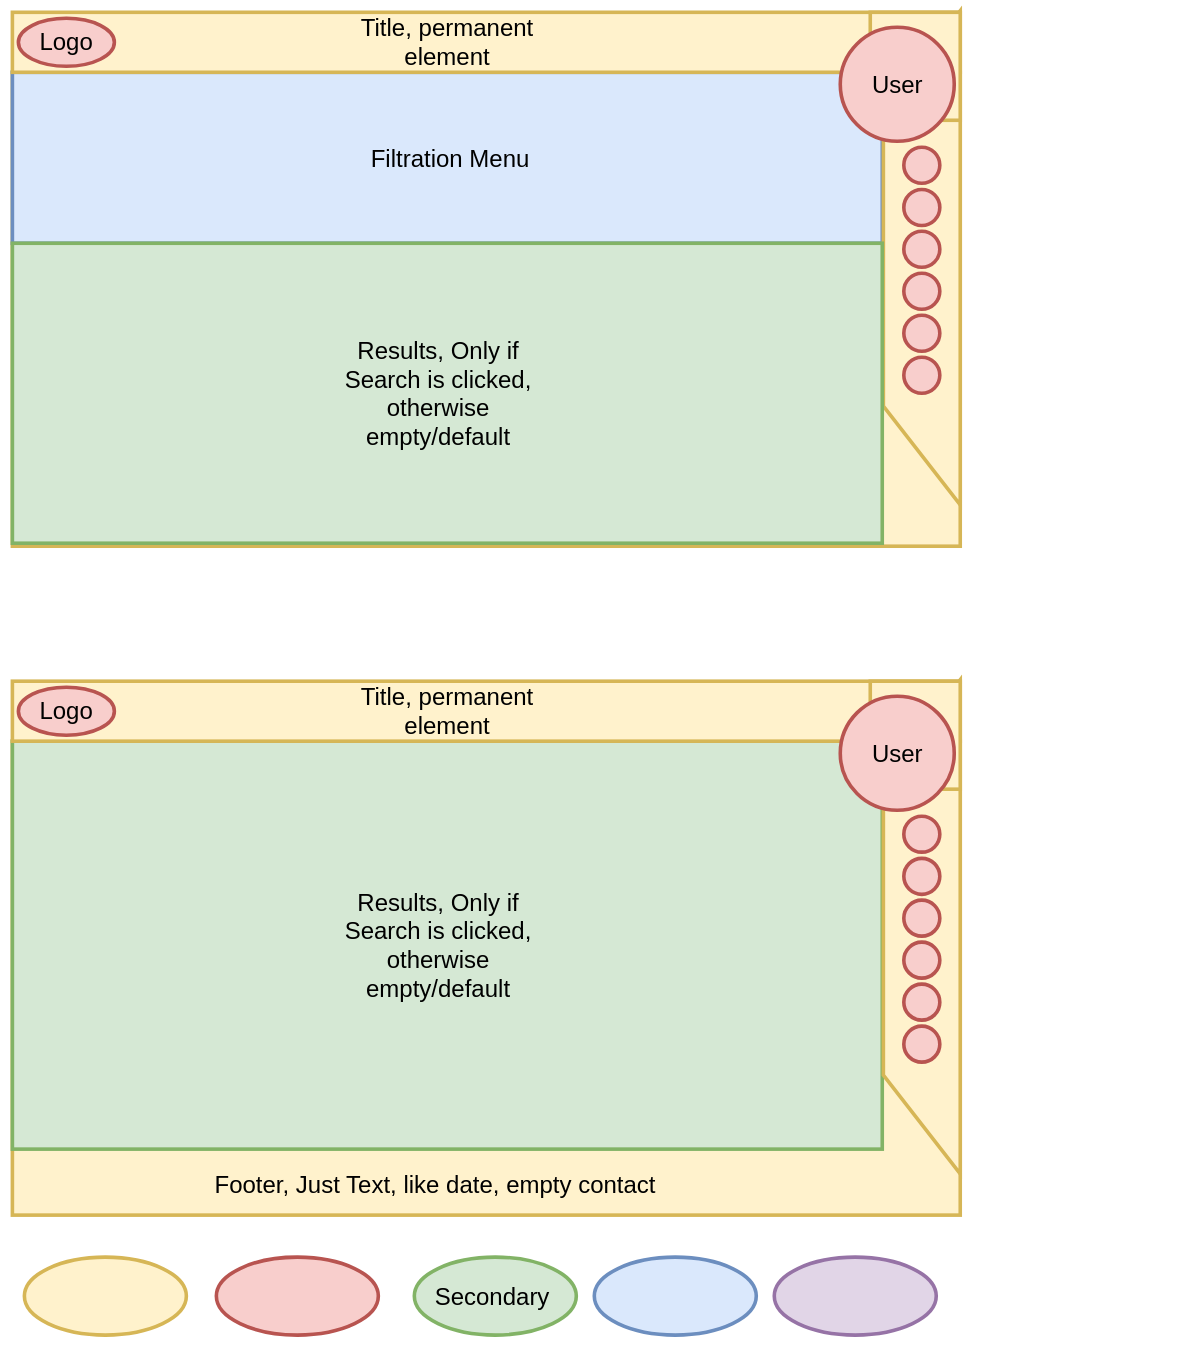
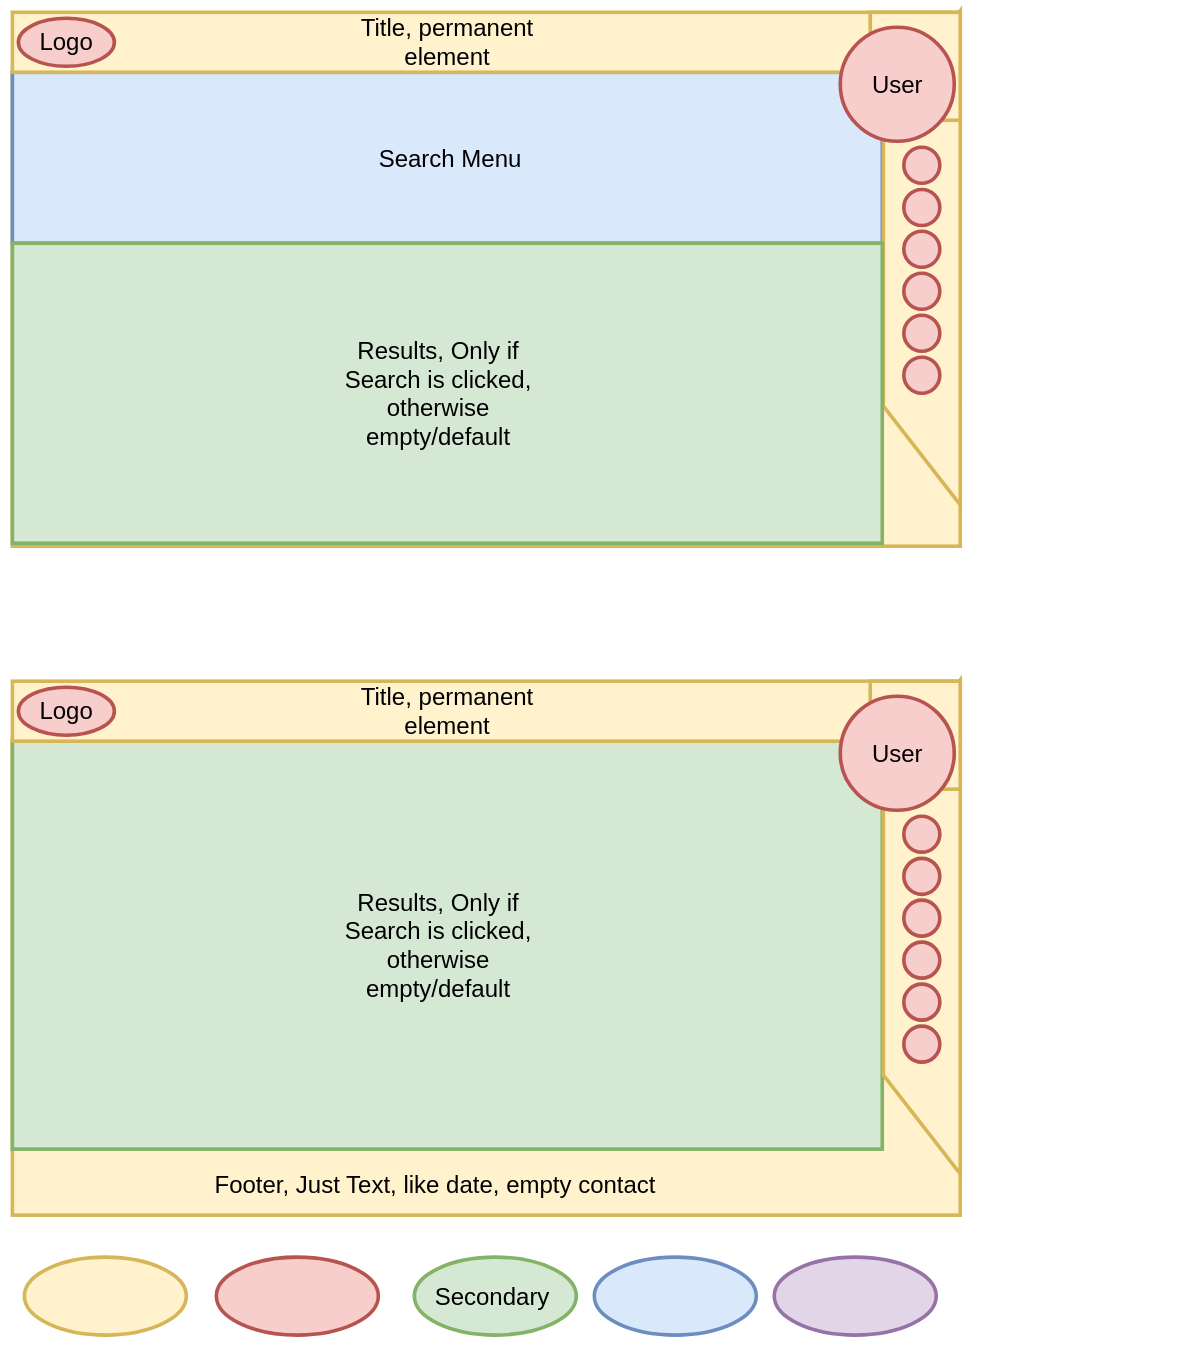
node "Filtration Menu": label "Filtration Menu" -> "Search Menu"
